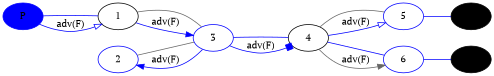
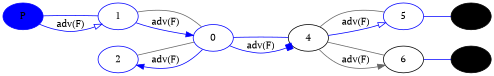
node "1": color black -> blue
node "3": label "3" -> "0"
edge "4" -- "6": color blue -> gray40
node "6": color blue -> black
